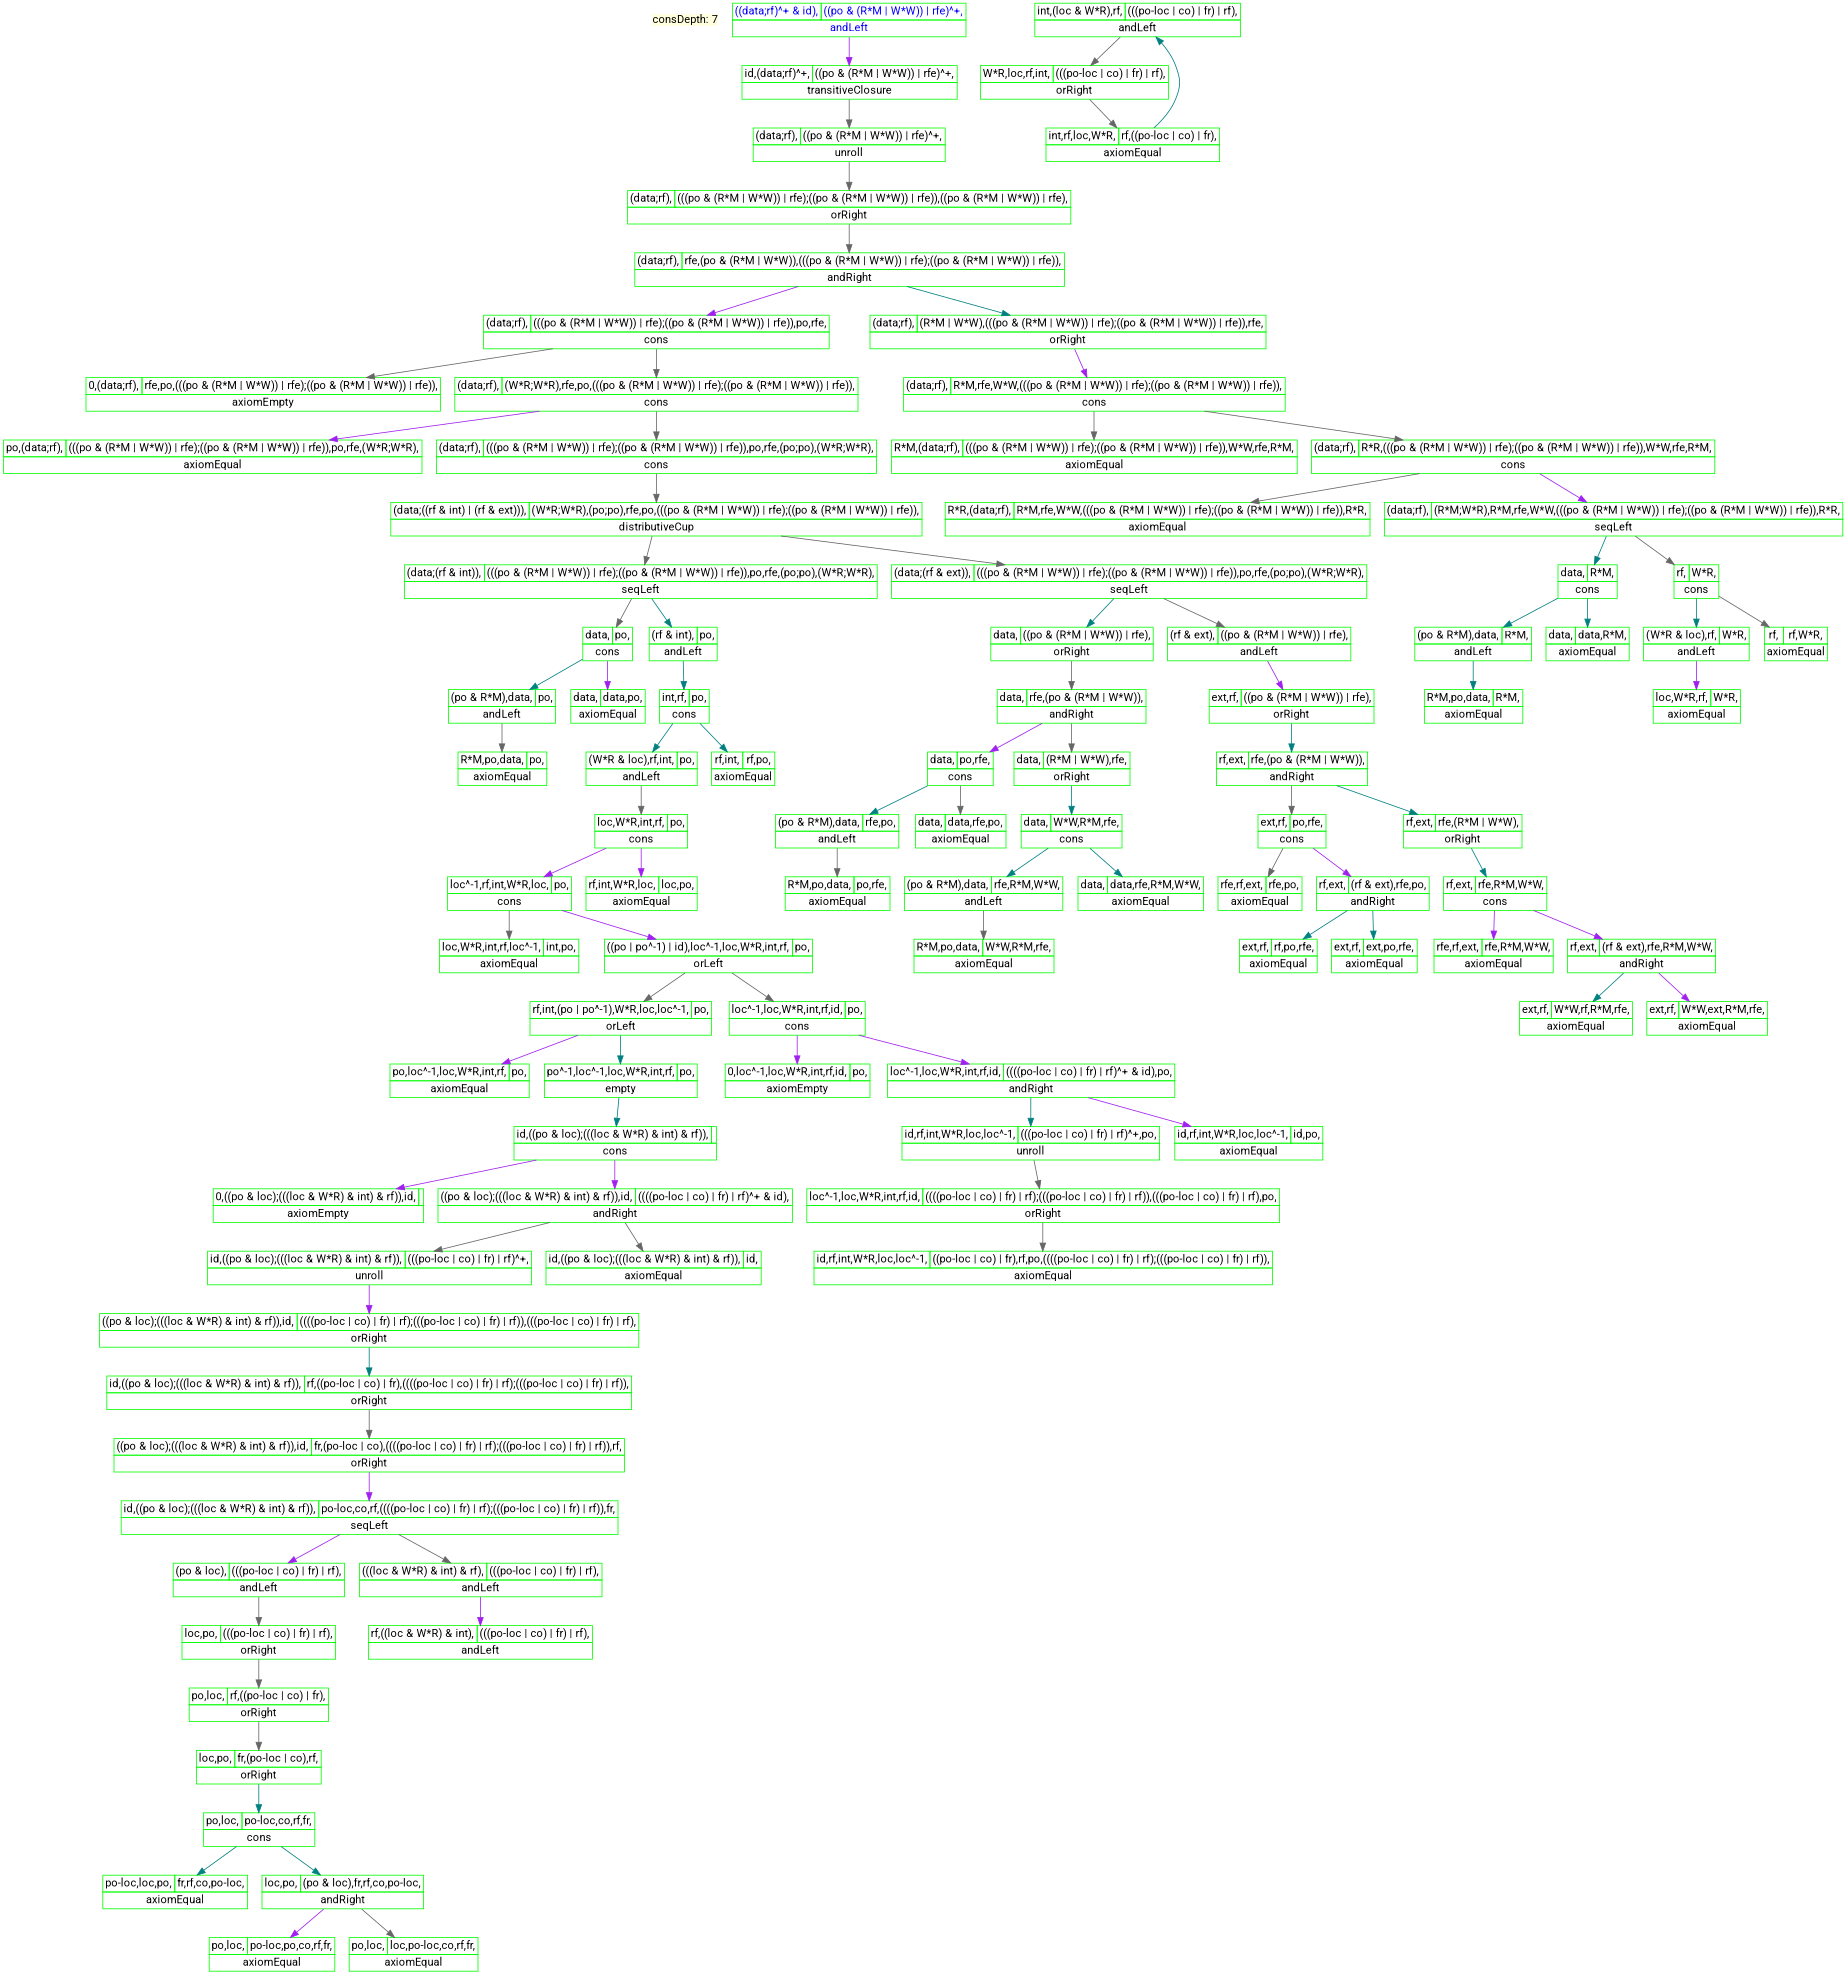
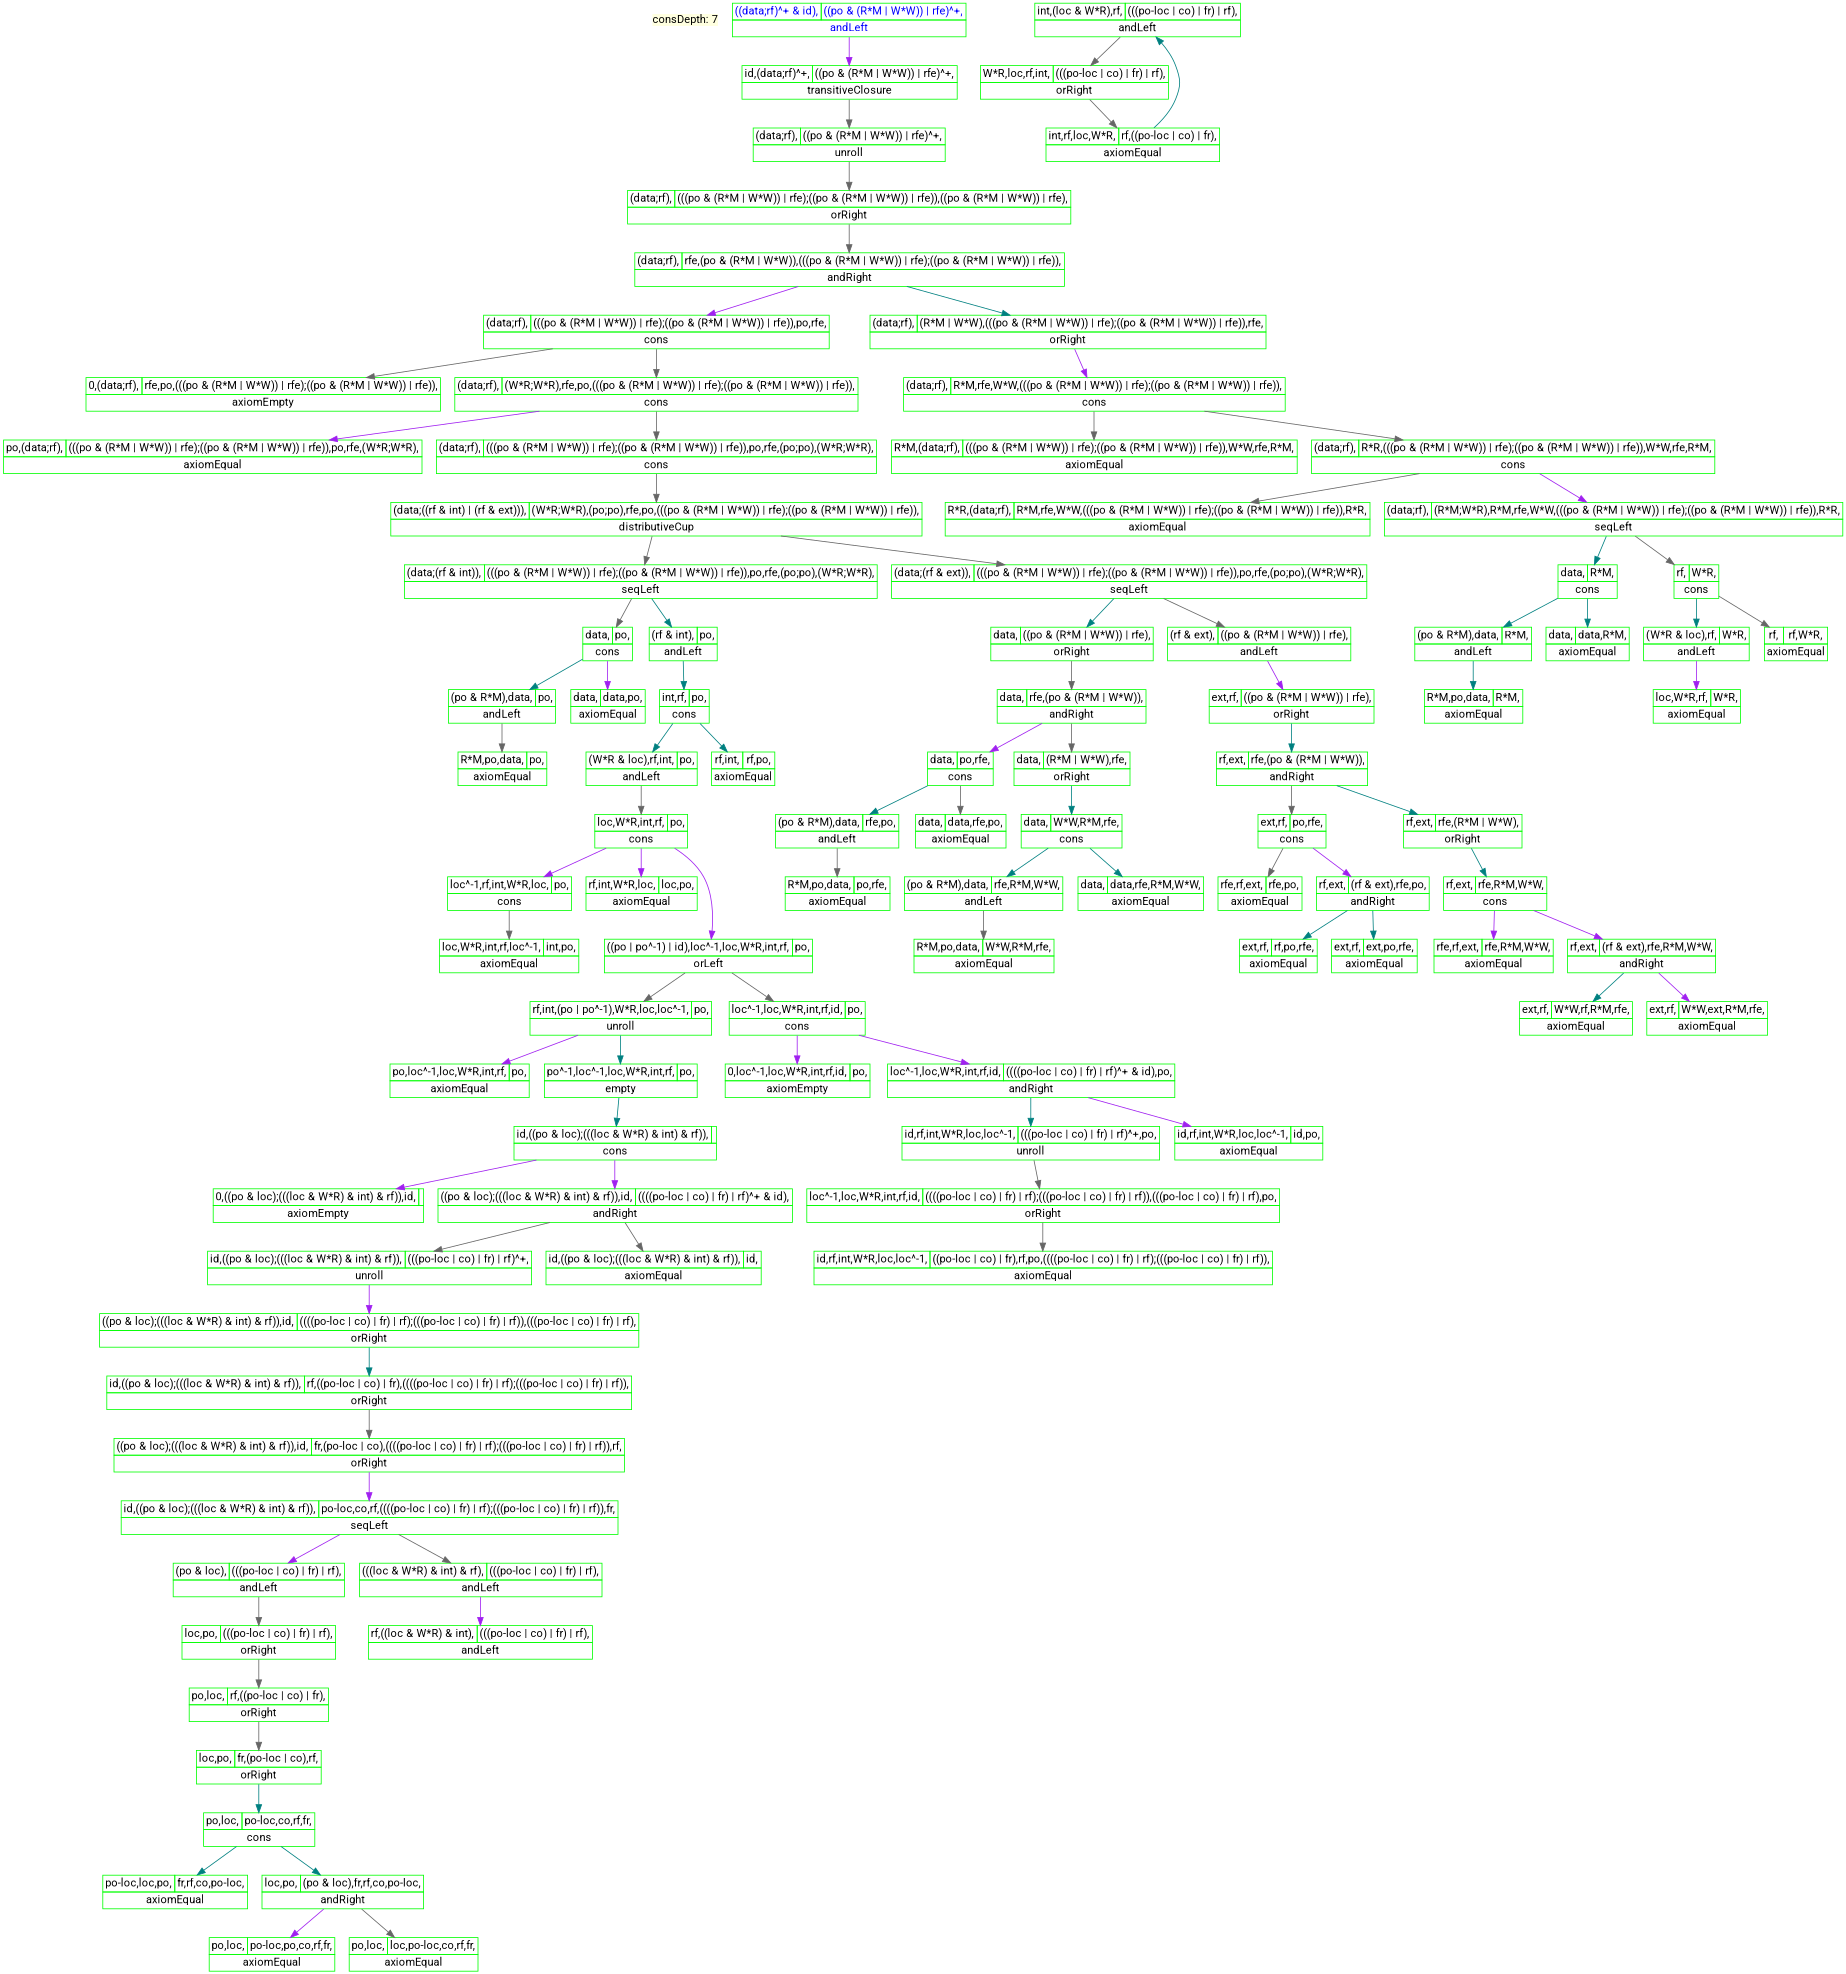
edge "loc^-1,rf,int,W*R,loc," -> "((po | po^-1) | id),loc^-1,loc,W*R,int,rf,": now "loc,W*R,int,rf," -> "((po | po^-1) | id),loc^-1,loc,W*R,int,rf,"
node "rf,int,(po | po^-1),W*R,loc,loc^-1,": text "orLeft" -> "unroll"
